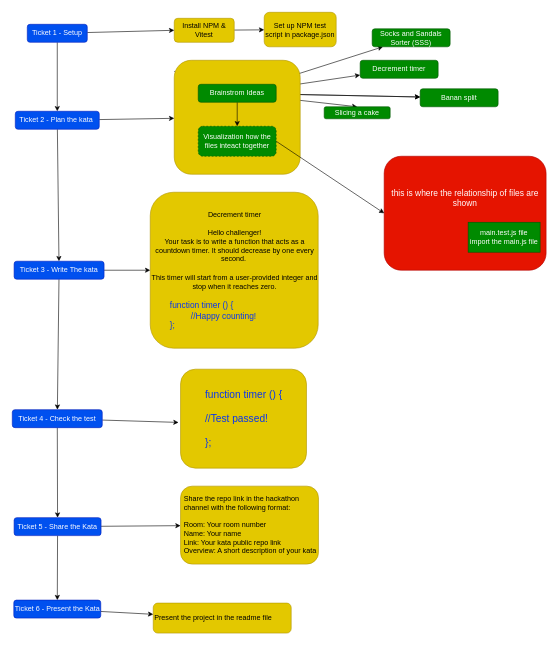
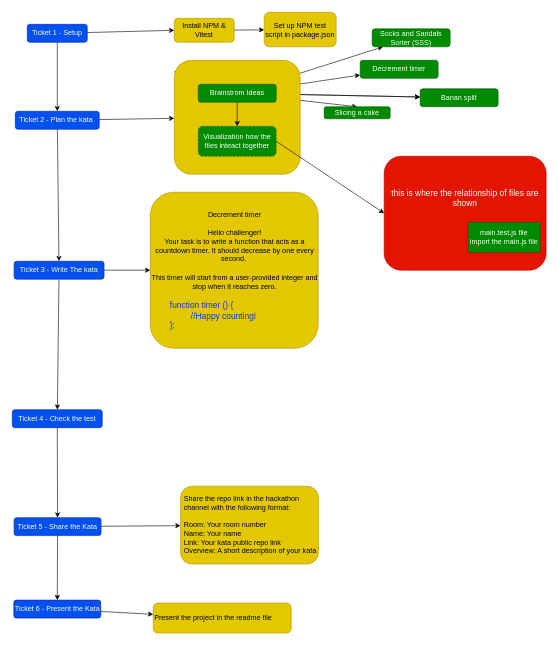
node "function timer () { //Test passed! };": removed
edge "Ticket 4 - Check the test" -> "function timer () { //Test passed! };": removed
